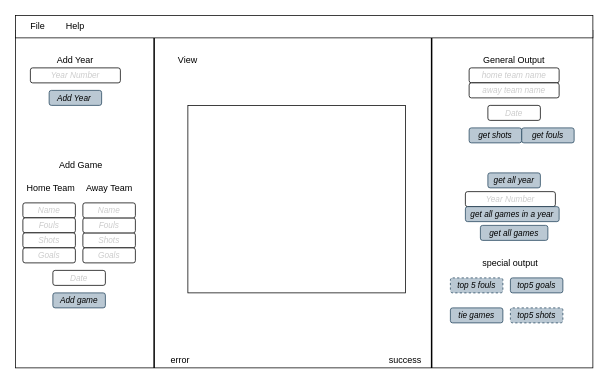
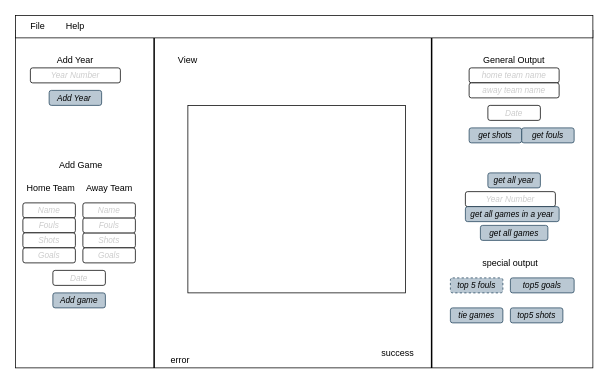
node "top5 goals": size 53x15 -> 64x15
node "top5 shots": style dashed -> solid
node "success": moved (405, 360) -> (398, 353)
